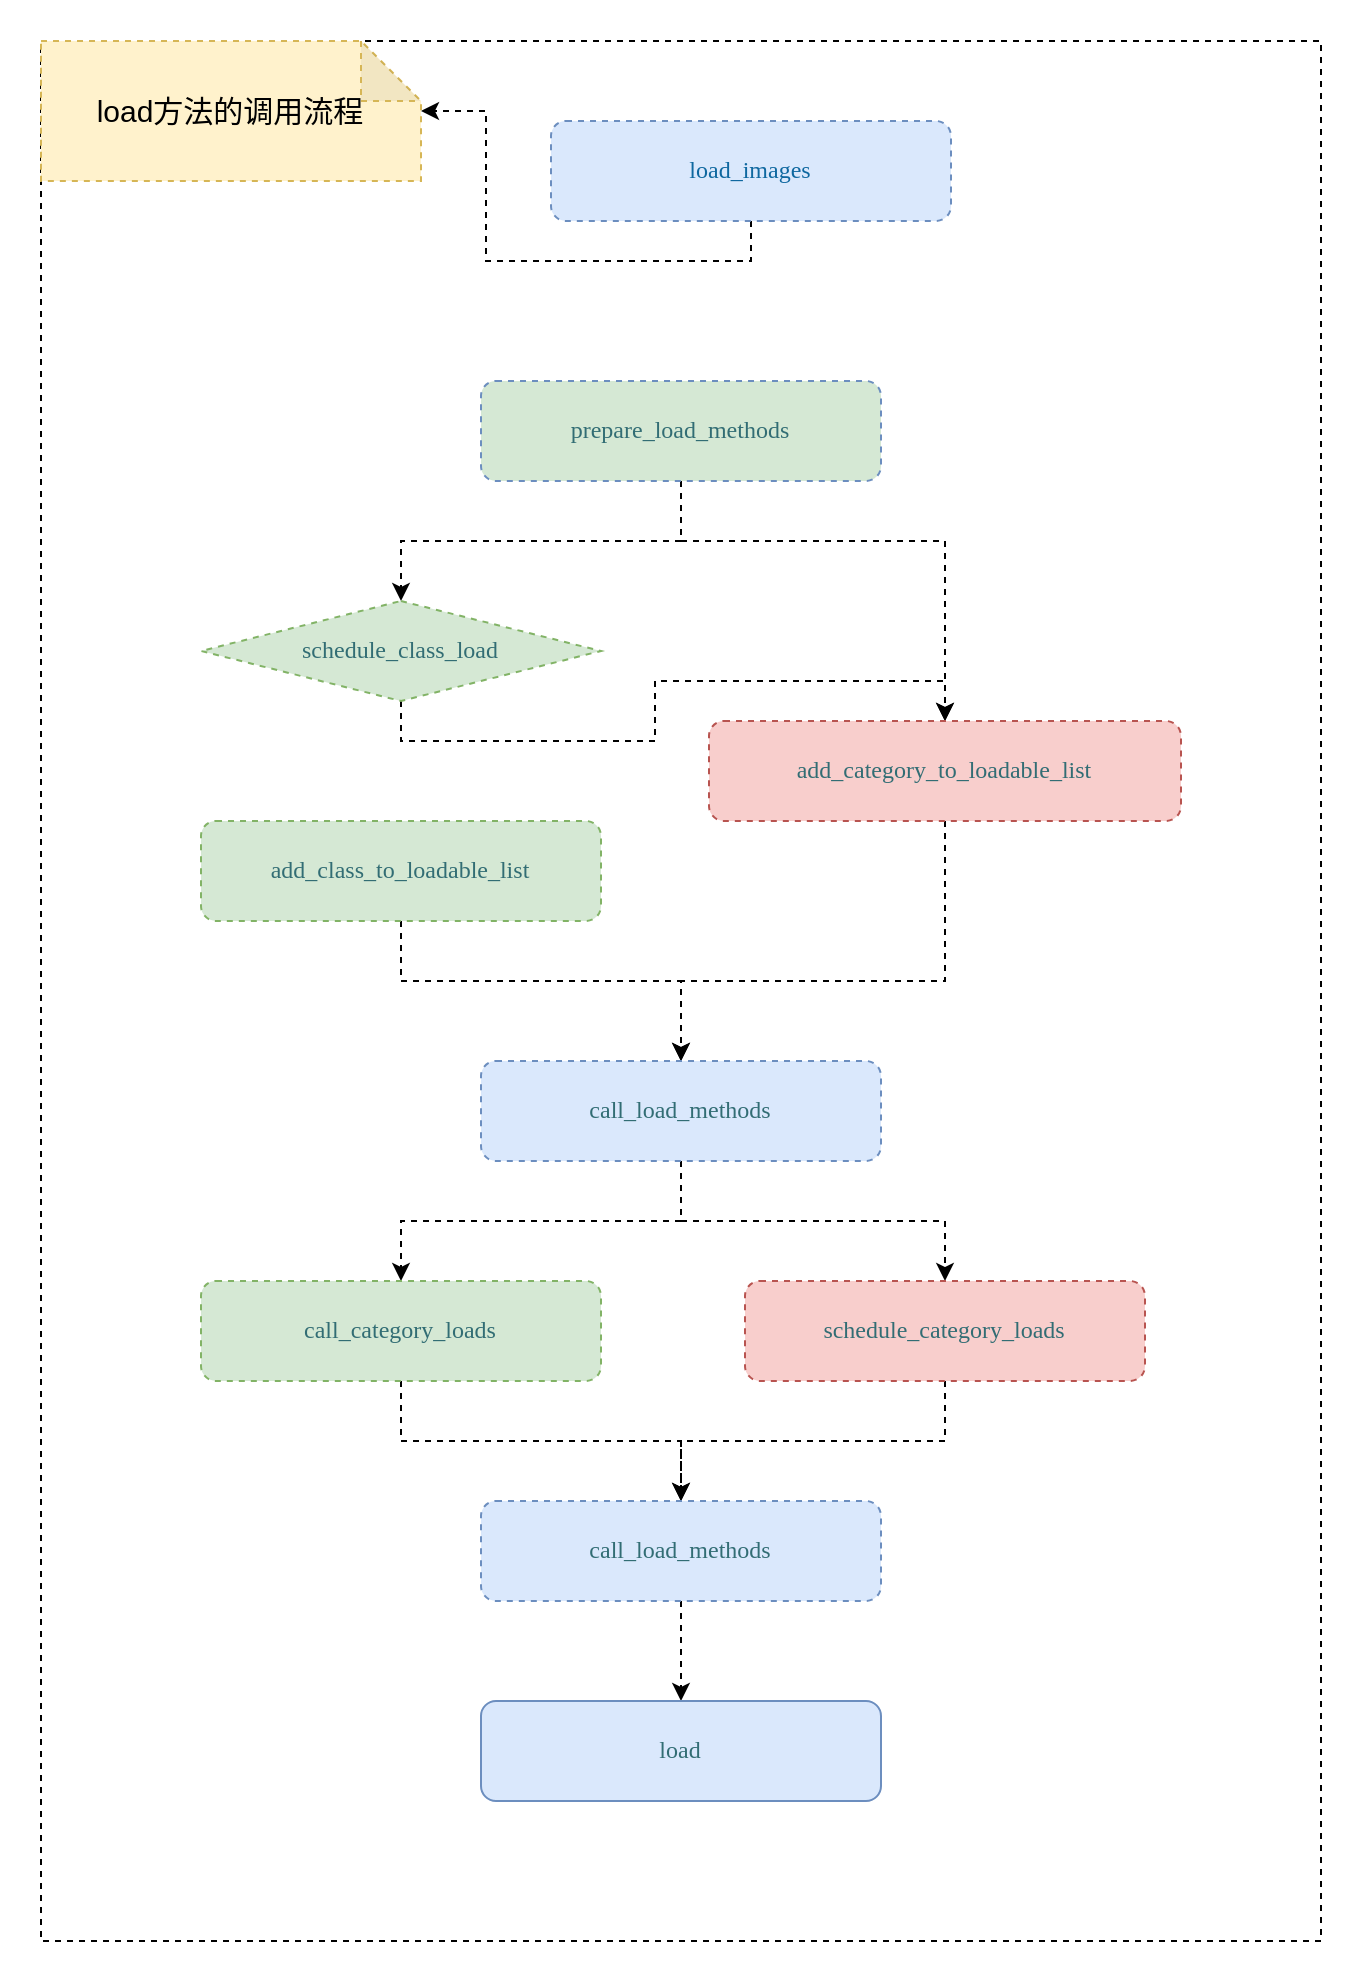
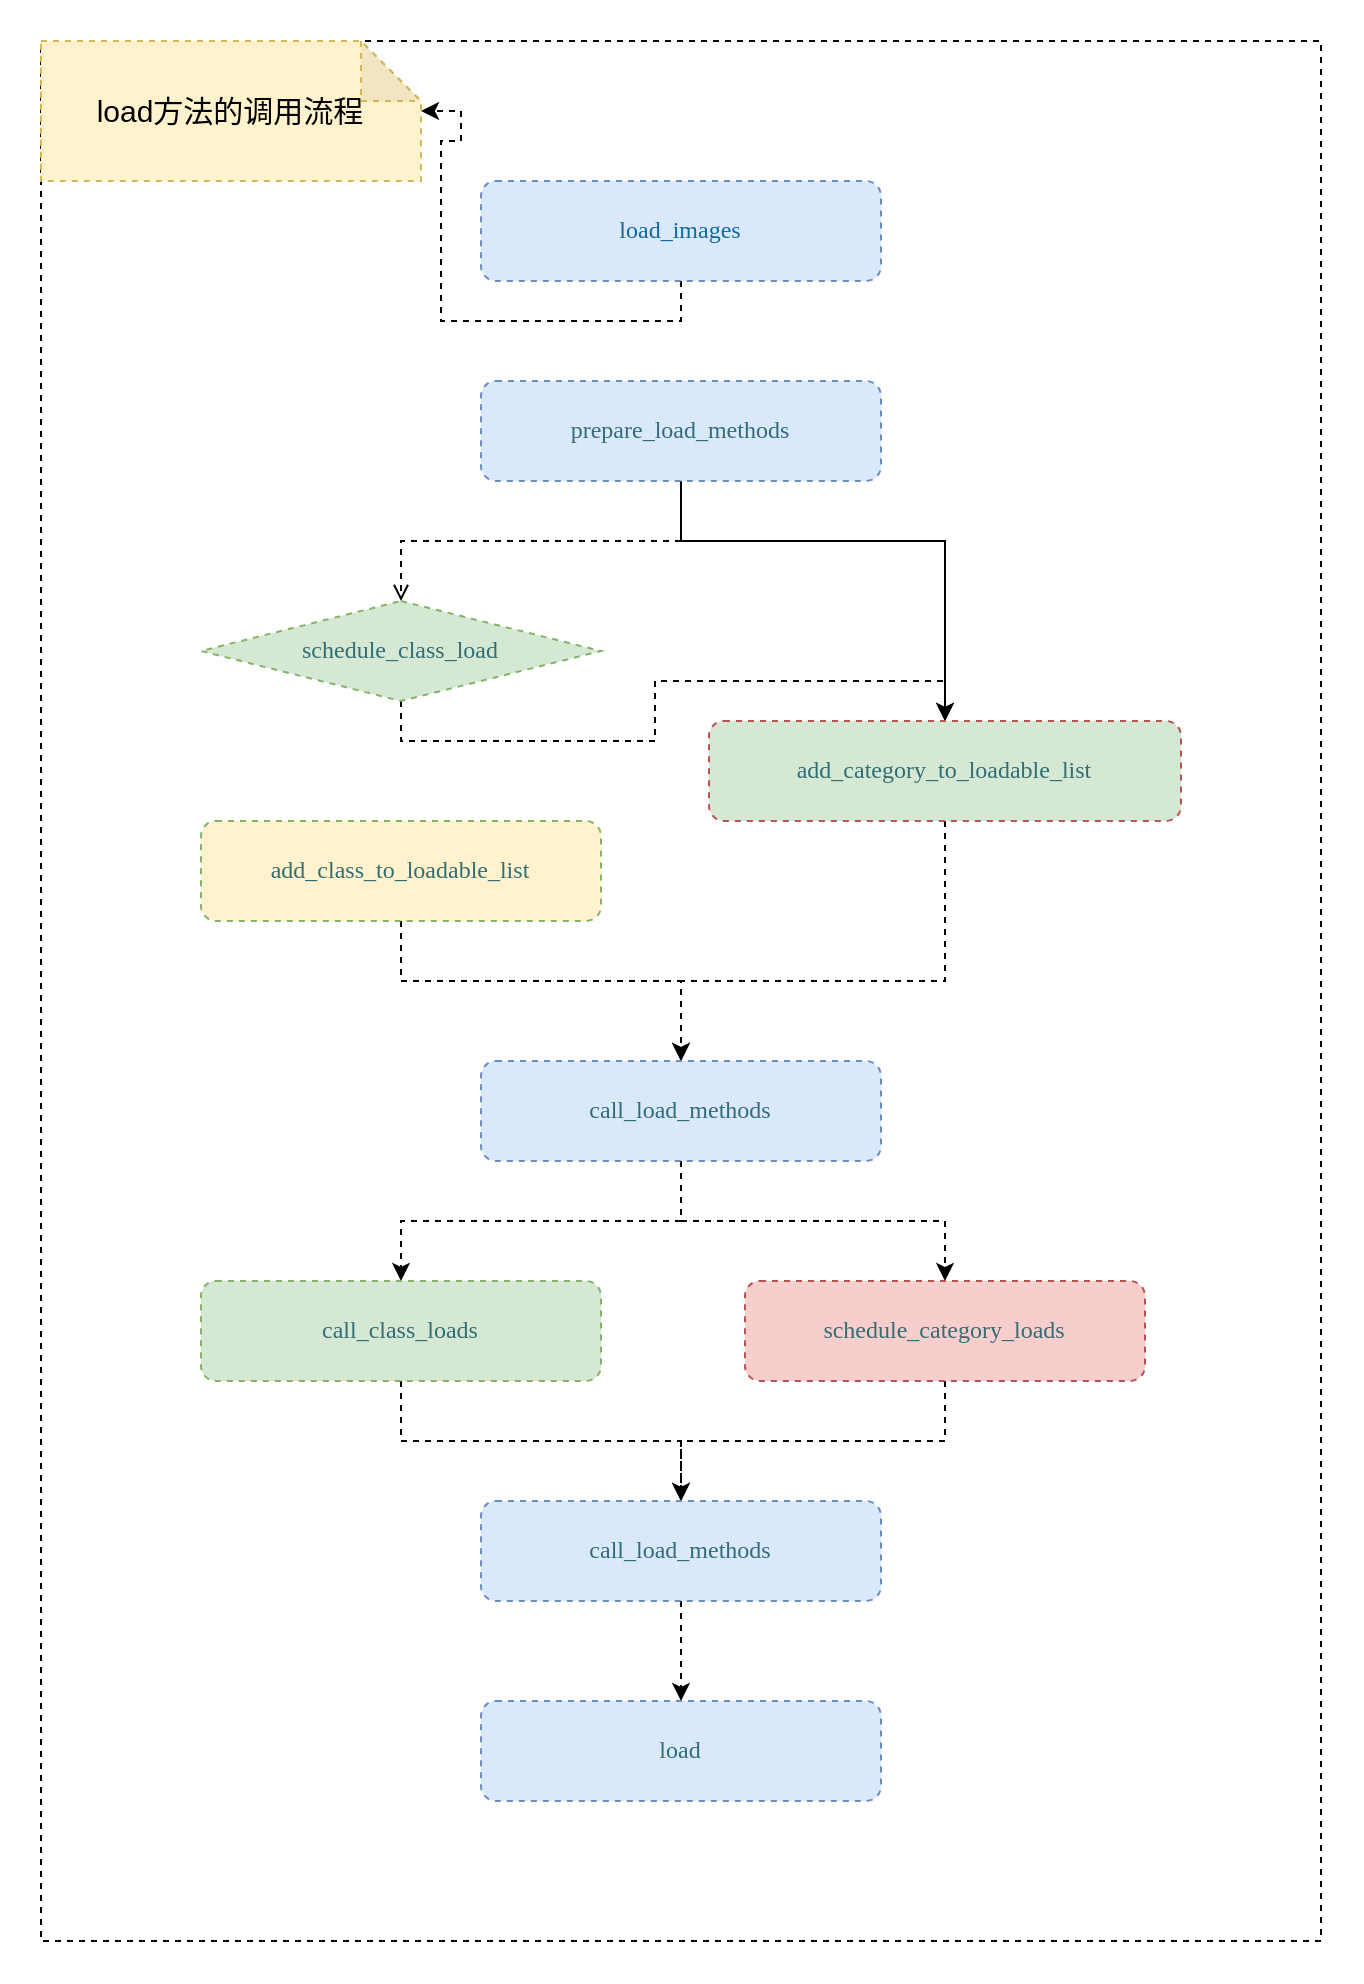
node "load_images": moved (751, 171) -> (681, 231)
node "prepare_load_methods": fillcolor #d5e8d4 -> #dae8fc
edge "prepare_load_methods" -> "add_category_to_loadable_list": style dashed -> solid
edge "prepare_load_methods" -> "schedule_class_load": arrowhead classic -> open
node "add_category_to_loadable_list": fillcolor #f8cecc -> #d5e8d4
node "add_class_to_loadable_list": fillcolor #d5e8d4 -> #fff2cc
node "call_category_loads": label "call_category_loads" -> "call_class_loads"
node "load": style solid -> dashed
